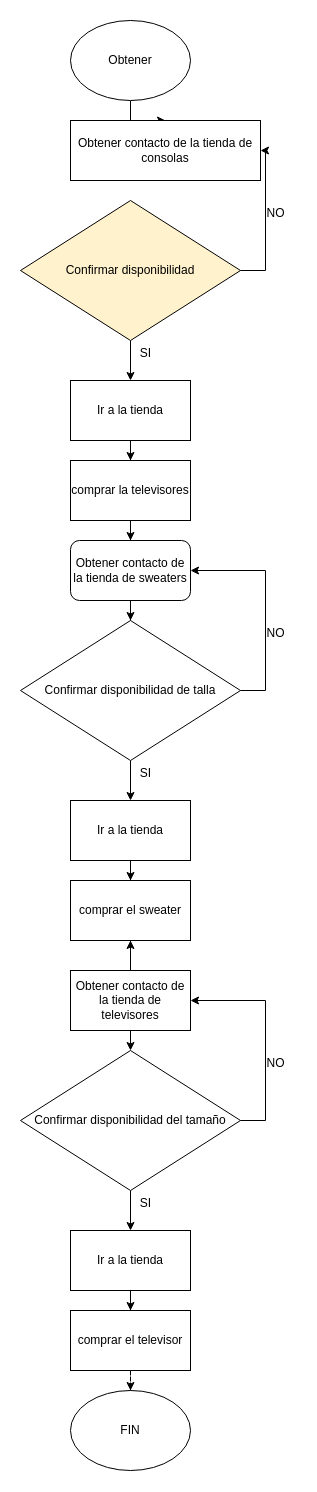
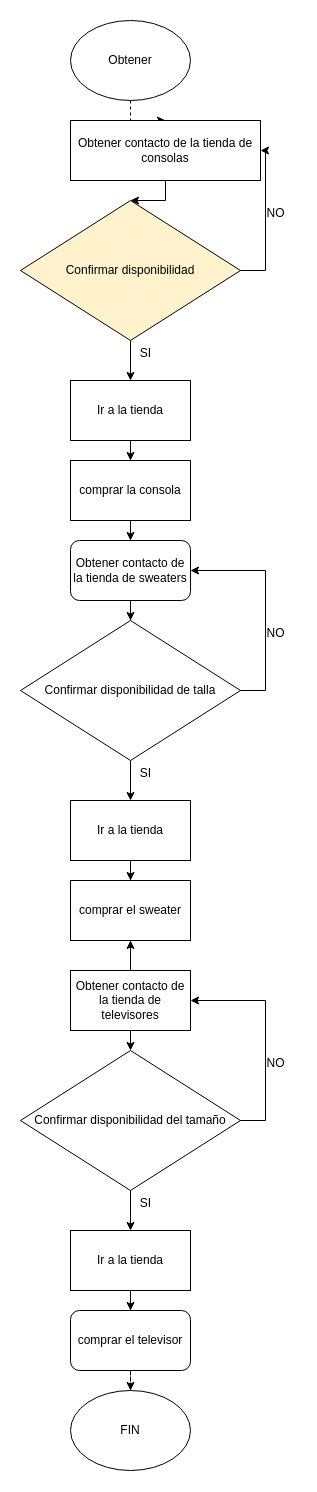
edge "Obtener" -> "Obtener contacto de la tienda de consolas": style solid -> dashed
edge "Obtener contacto de la tienda de consolas" -> "Confirmar disponibilidad": added
node "comprar la televisores": label "comprar la televisores" -> "comprar la consola"
node "comprar el televisor": shape rectangle -> rounded rectangle
